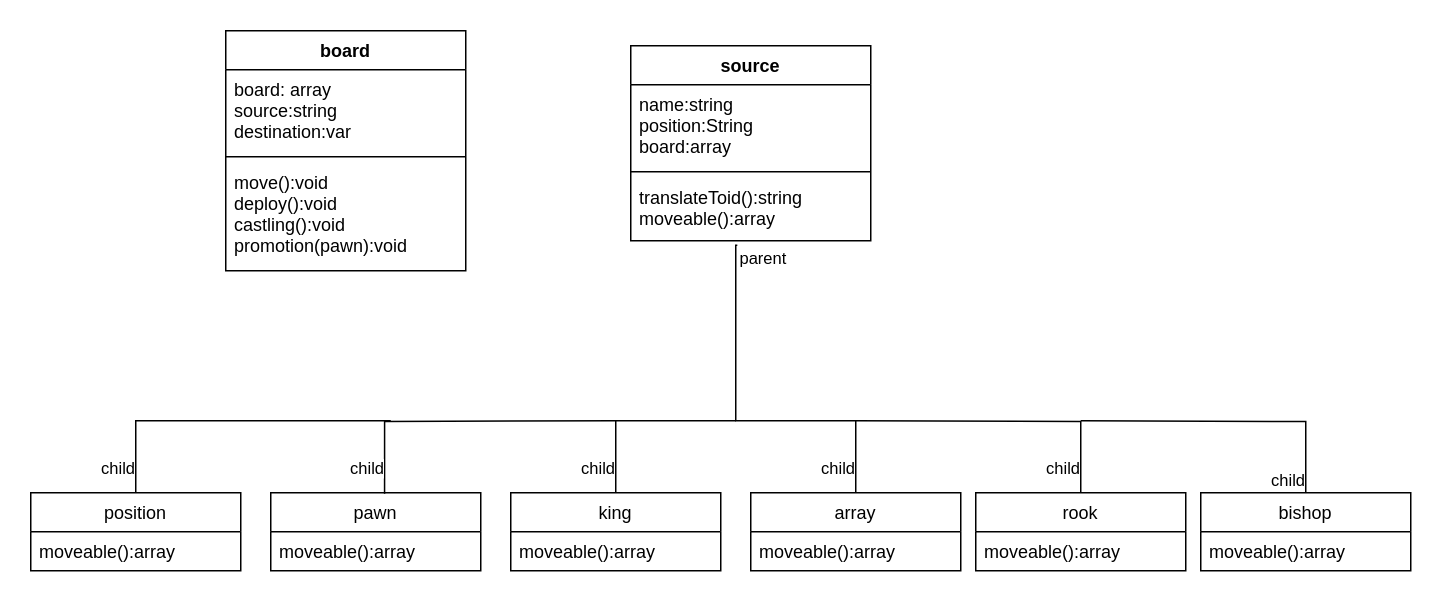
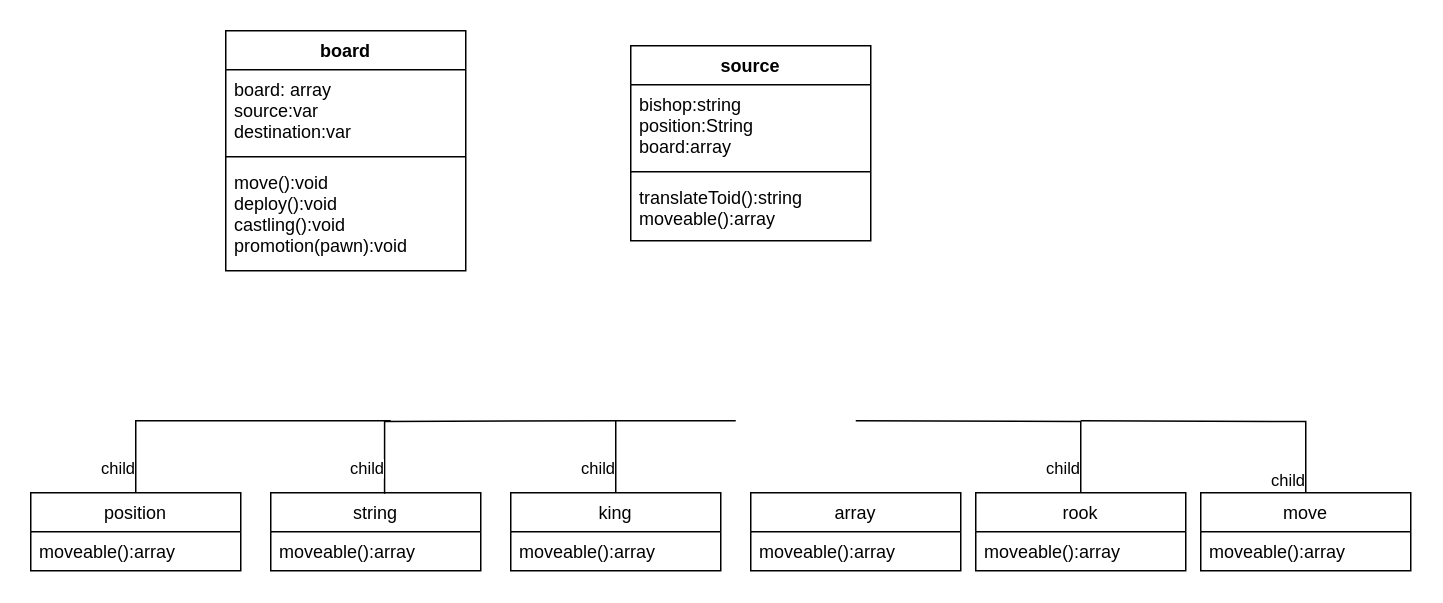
node "board: array source:string destination:var": label "board: array source:string destination:var" -> "board: array source:var destination:var"
node "name:string position:String board:array": label "name:string position:String board:array" -> "bishop:string position:String board:array"
edge "translateToid():string moveable():array" -- "array": removed, labels "parent", "child"
node "pawn": label "pawn" -> "string"
node "bishop": label "bishop" -> "move"
